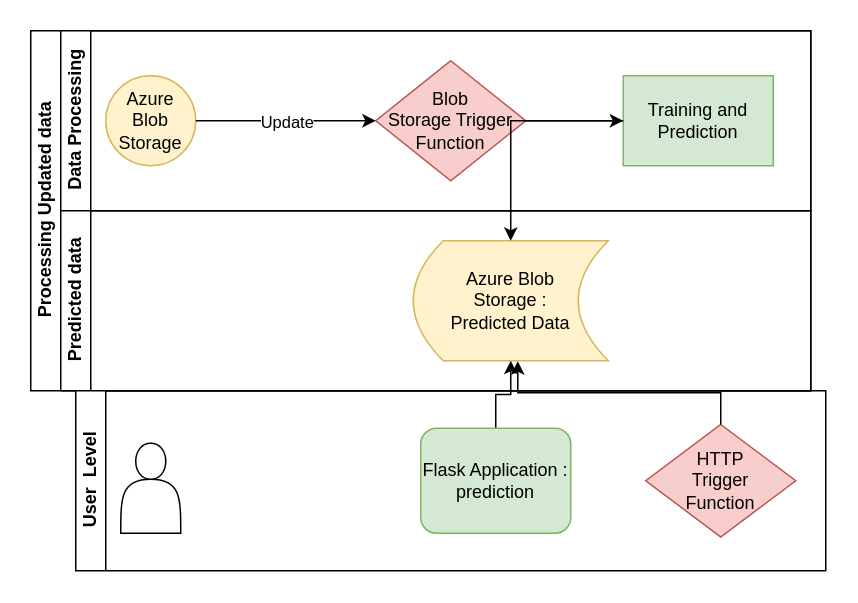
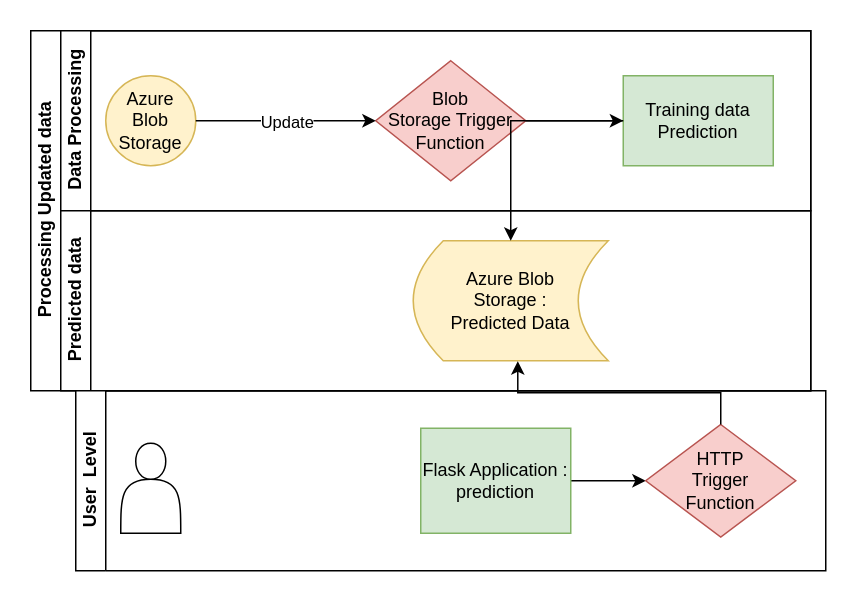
node "Training and Prediction": label "Training and Prediction" -> "Training data Prediction"
edge "Flask Application : prediction" -> "Azure Blob Storage : Predicted Data": now "Flask Application : prediction" -> "HTTP Trigger Function"
node "Flask Application : prediction": shape rounded rectangle -> rectangle
